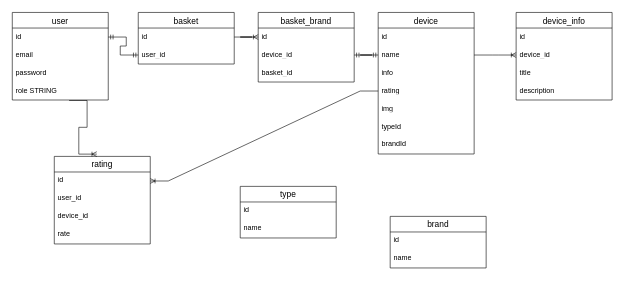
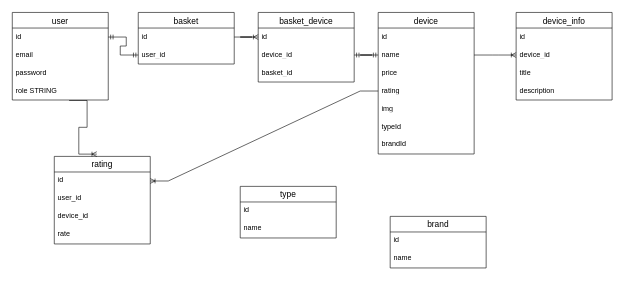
node "basket_brand": label "basket_brand" -> "basket_device"
node "info": label "info" -> "price"
